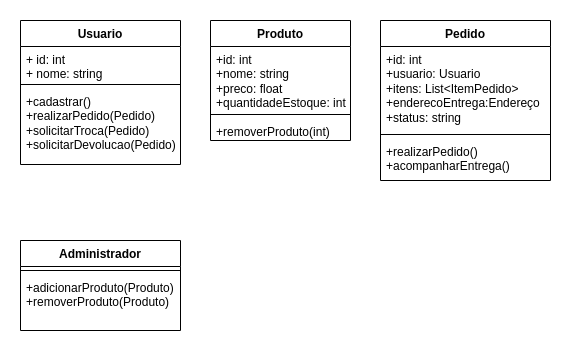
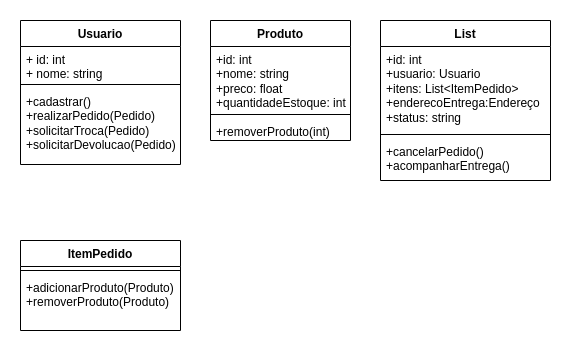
node "Pedido": label "Pedido" -> "List"
node "+realizarPedido() +acompanharEntrega()": label "+realizarPedido() +acompanharEntrega()" -> "+cancelarPedido() +acompanharEntrega()"
node "Administrador": label "Administrador" -> "ItemPedido"
